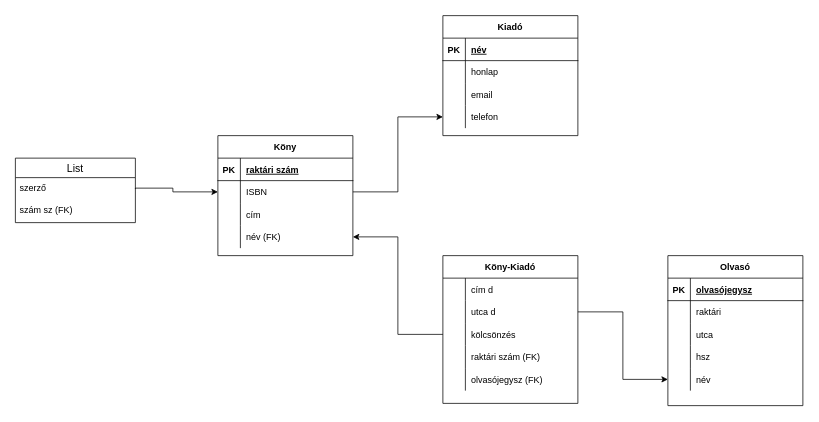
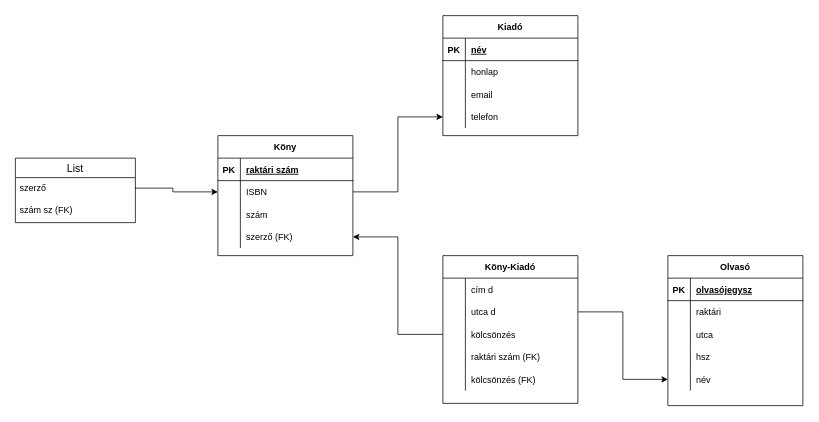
node "cím": label "cím" -> "szám"
node "név (FK)": label "név (FK)" -> "szerző (FK)"
node "olvasójegysz (FK)": label "olvasójegysz (FK)" -> "kölcsönzés (FK)"
